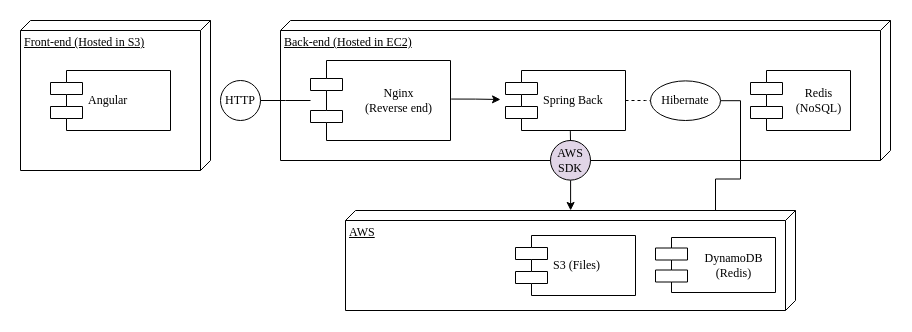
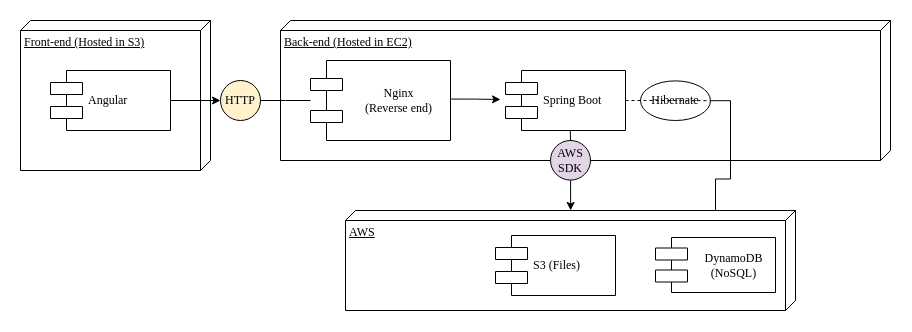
edge "Angular" -> "HTTP": added
node "HTTP": fillcolor #ffffff -> #fff2cc
node "Spring Back": label "Spring Back" -> "Spring Boot"
node "Hibernate": moved (686, 101) -> (676, 101)
node "Redis (NoSQL)": removed
node "S3 (Files)": moved (576, 266) -> (556, 266)
node "DynamoDB (Redis)": label "DynamoDB (Redis)" -> "DynamoDB (NoSQL)"
